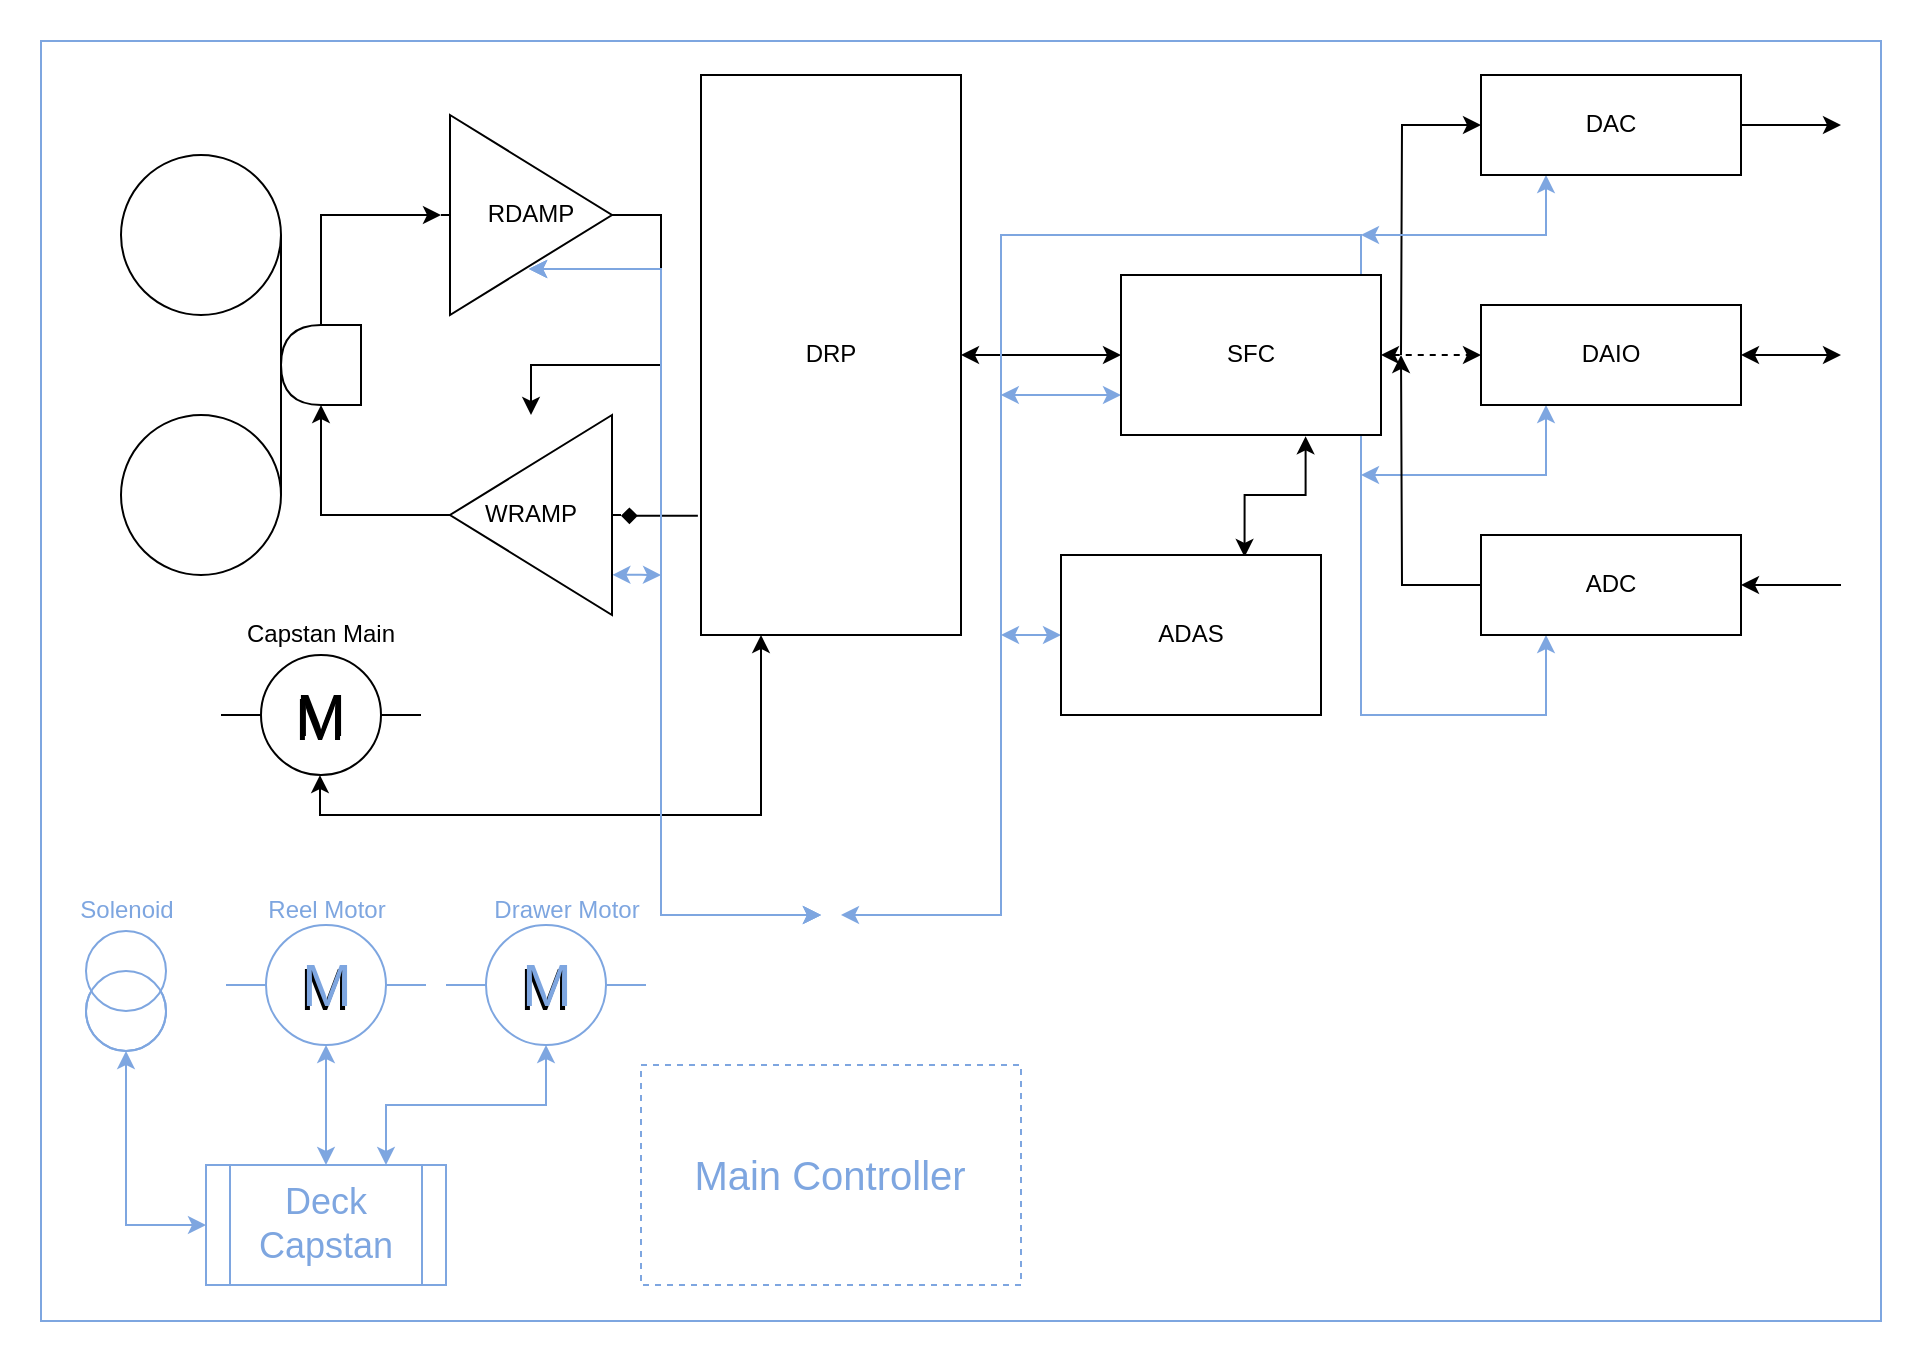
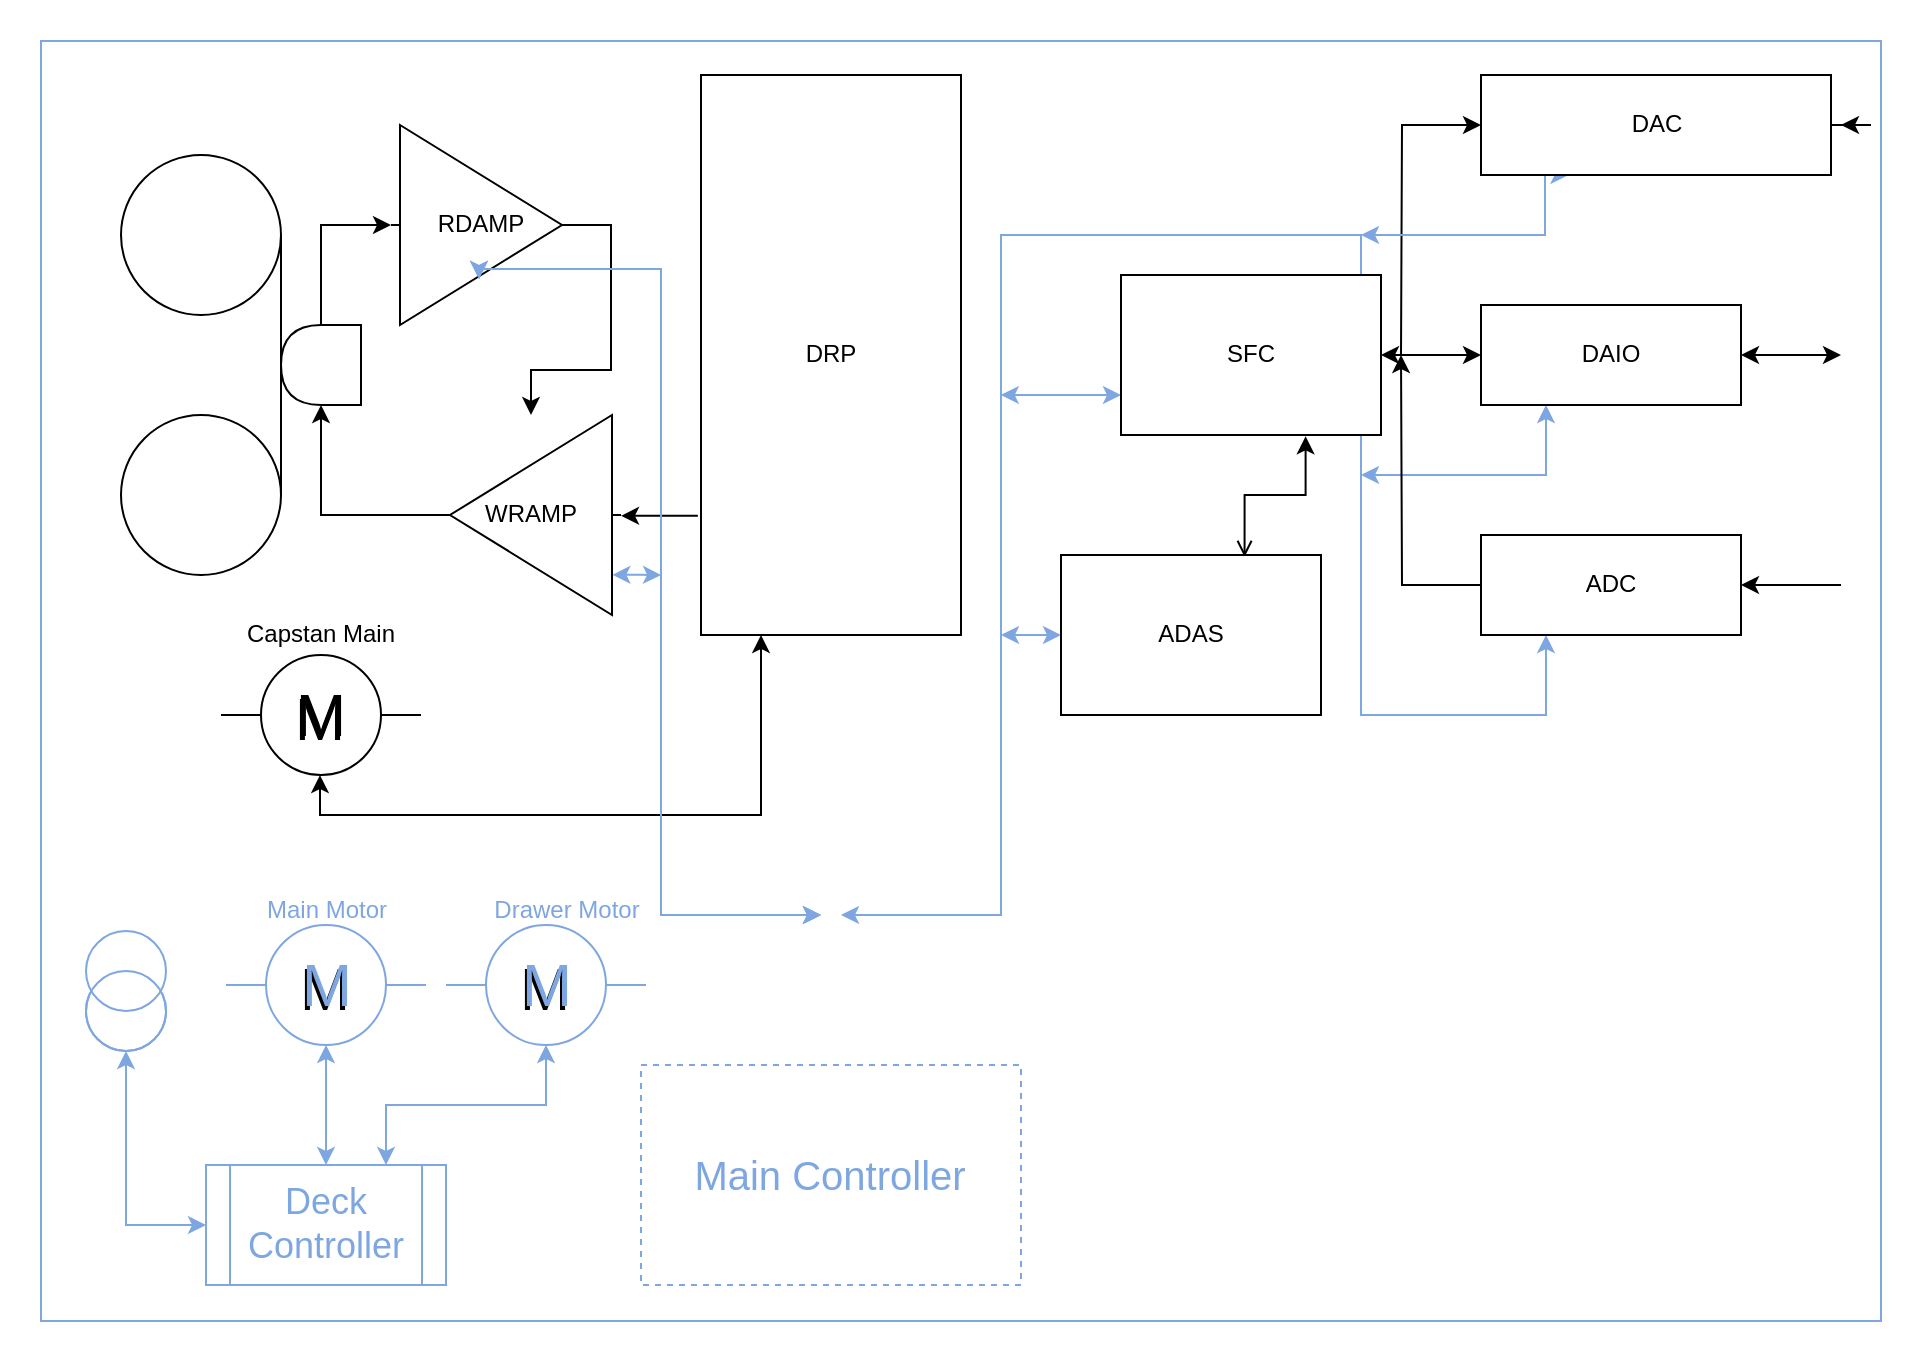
node "DAC": size 260x100 -> 350x100
node "RDAMP": moved (531, 215) -> (481, 225)
edge "DRP" -- "SFC": removed
edge "SFC" -- "DAIO": style dashed -> solid
edge "DRP" -> "WRAMP": arrowhead diamond -> classic
edge "SFC" -- "ADAS": arrowhead classic -> open
node "Solenoid": removed
node "Reel Motor": label "Reel Motor" -> "Main Motor"
node "Deck Capstan": label "Deck Capstan" -> "Deck Controller"
